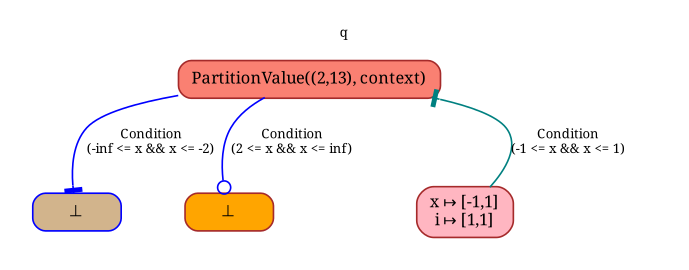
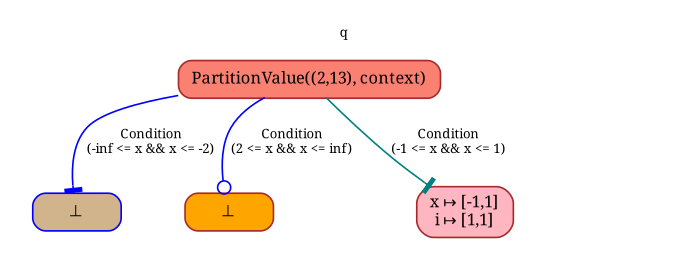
edge "x ↦ [-1,1] i ↦ [1,1]" -> "PartitionValue((2,13), context)": reversed
